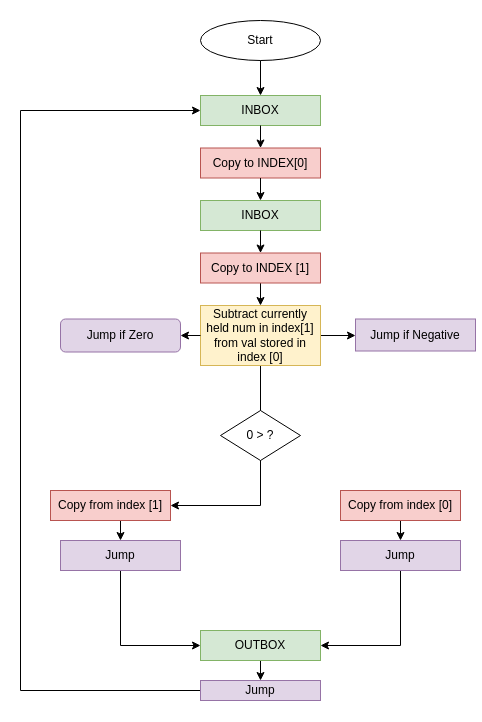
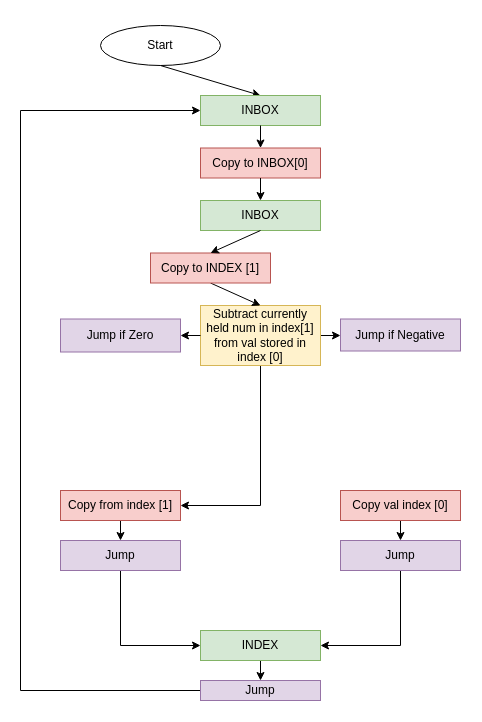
node "Start": moved (261, 41) -> (161, 46)
node "Copy to INDEX[0]": label "Copy to INDEX[0]" -> "Copy to INBOX[0]"
node "Copy to INDEX [1]": moved (261, 268) -> (211, 268)
node "Jump if Negative": moved (416, 335) -> (401, 335)
node "Jump if Zero": shape rounded rectangle -> rectangle
node "0 > ?": removed
node "Copy from index [1]": moved (111, 506) -> (121, 506)
node "Copy from index [0]": label "Copy from index [0]" -> "Copy val index [0]"
node "OUTBOX": label "OUTBOX" -> "INDEX"
